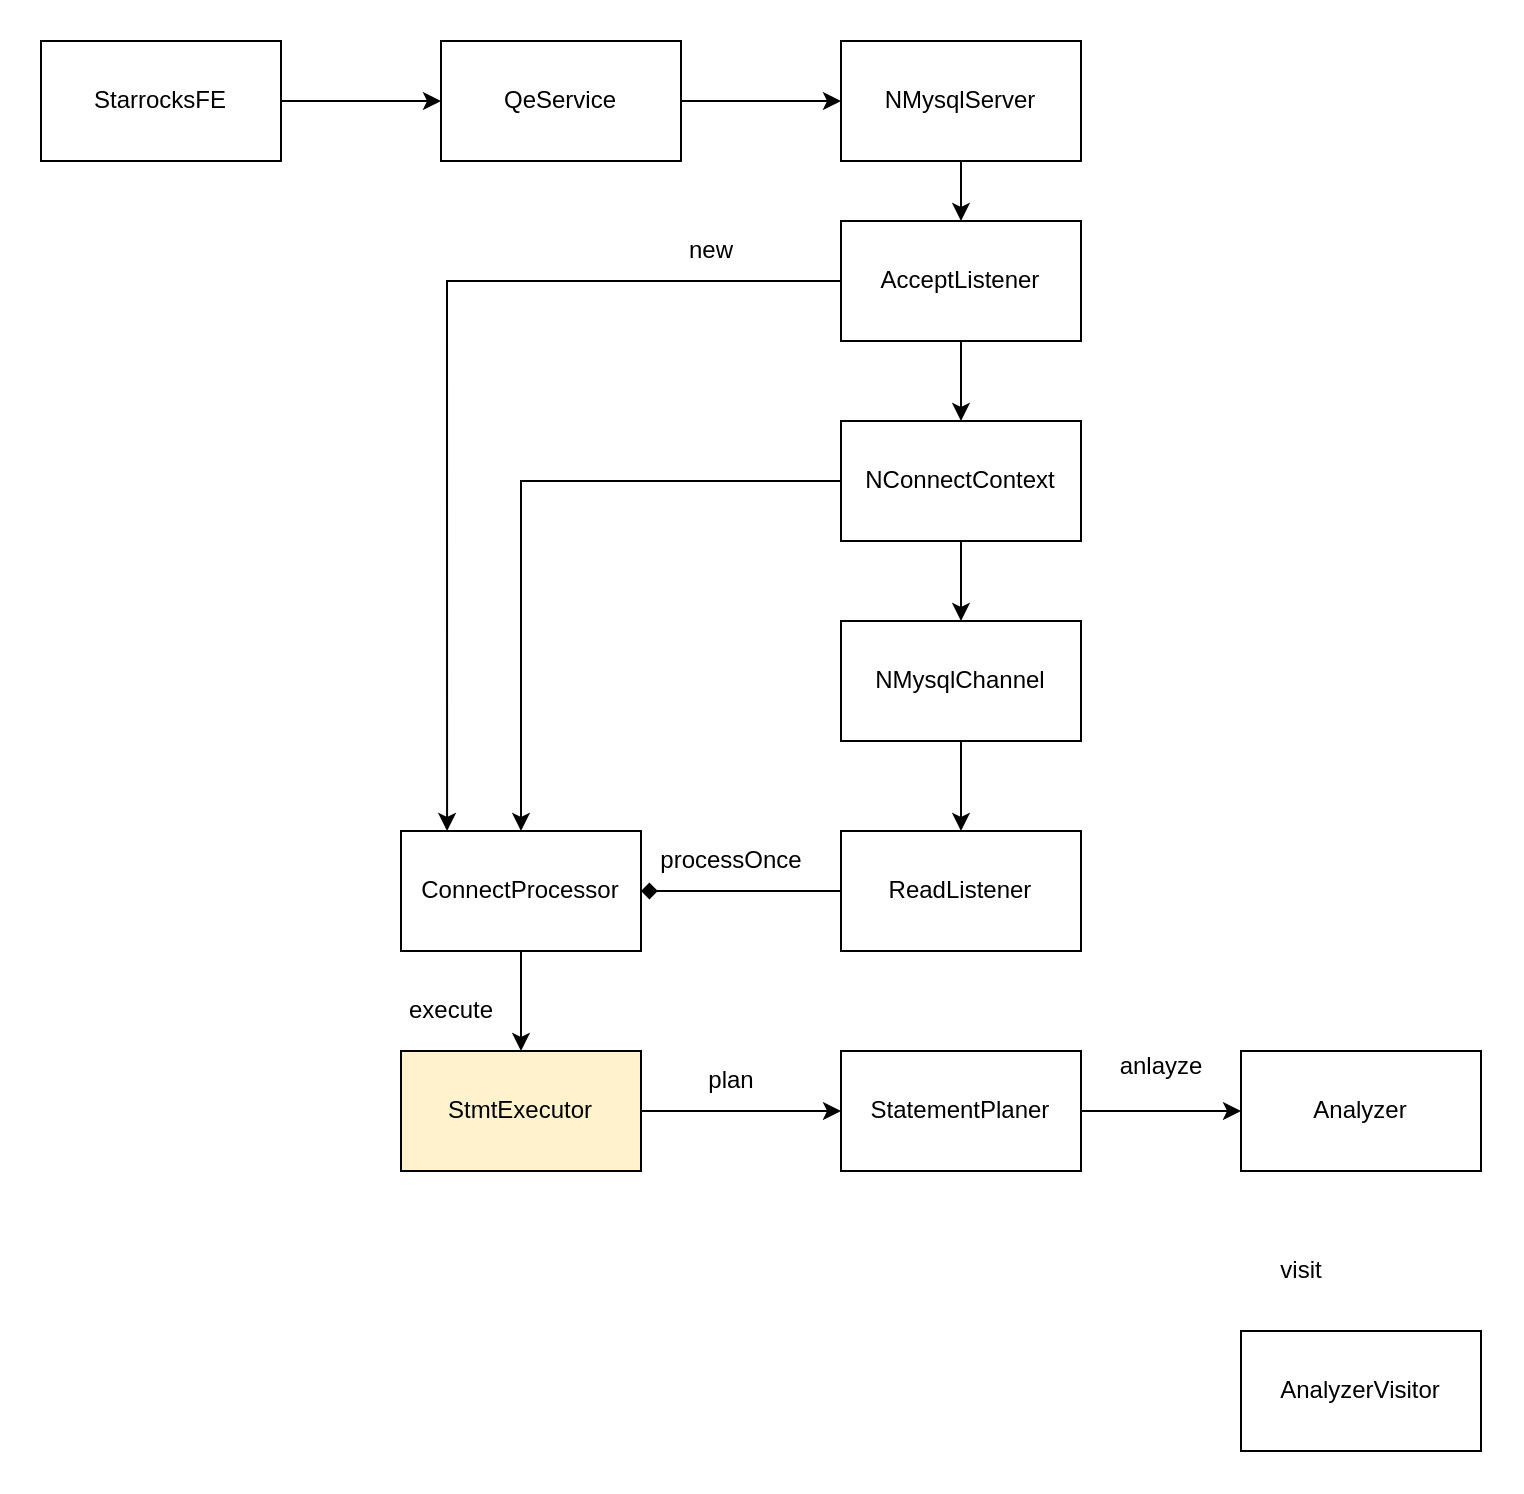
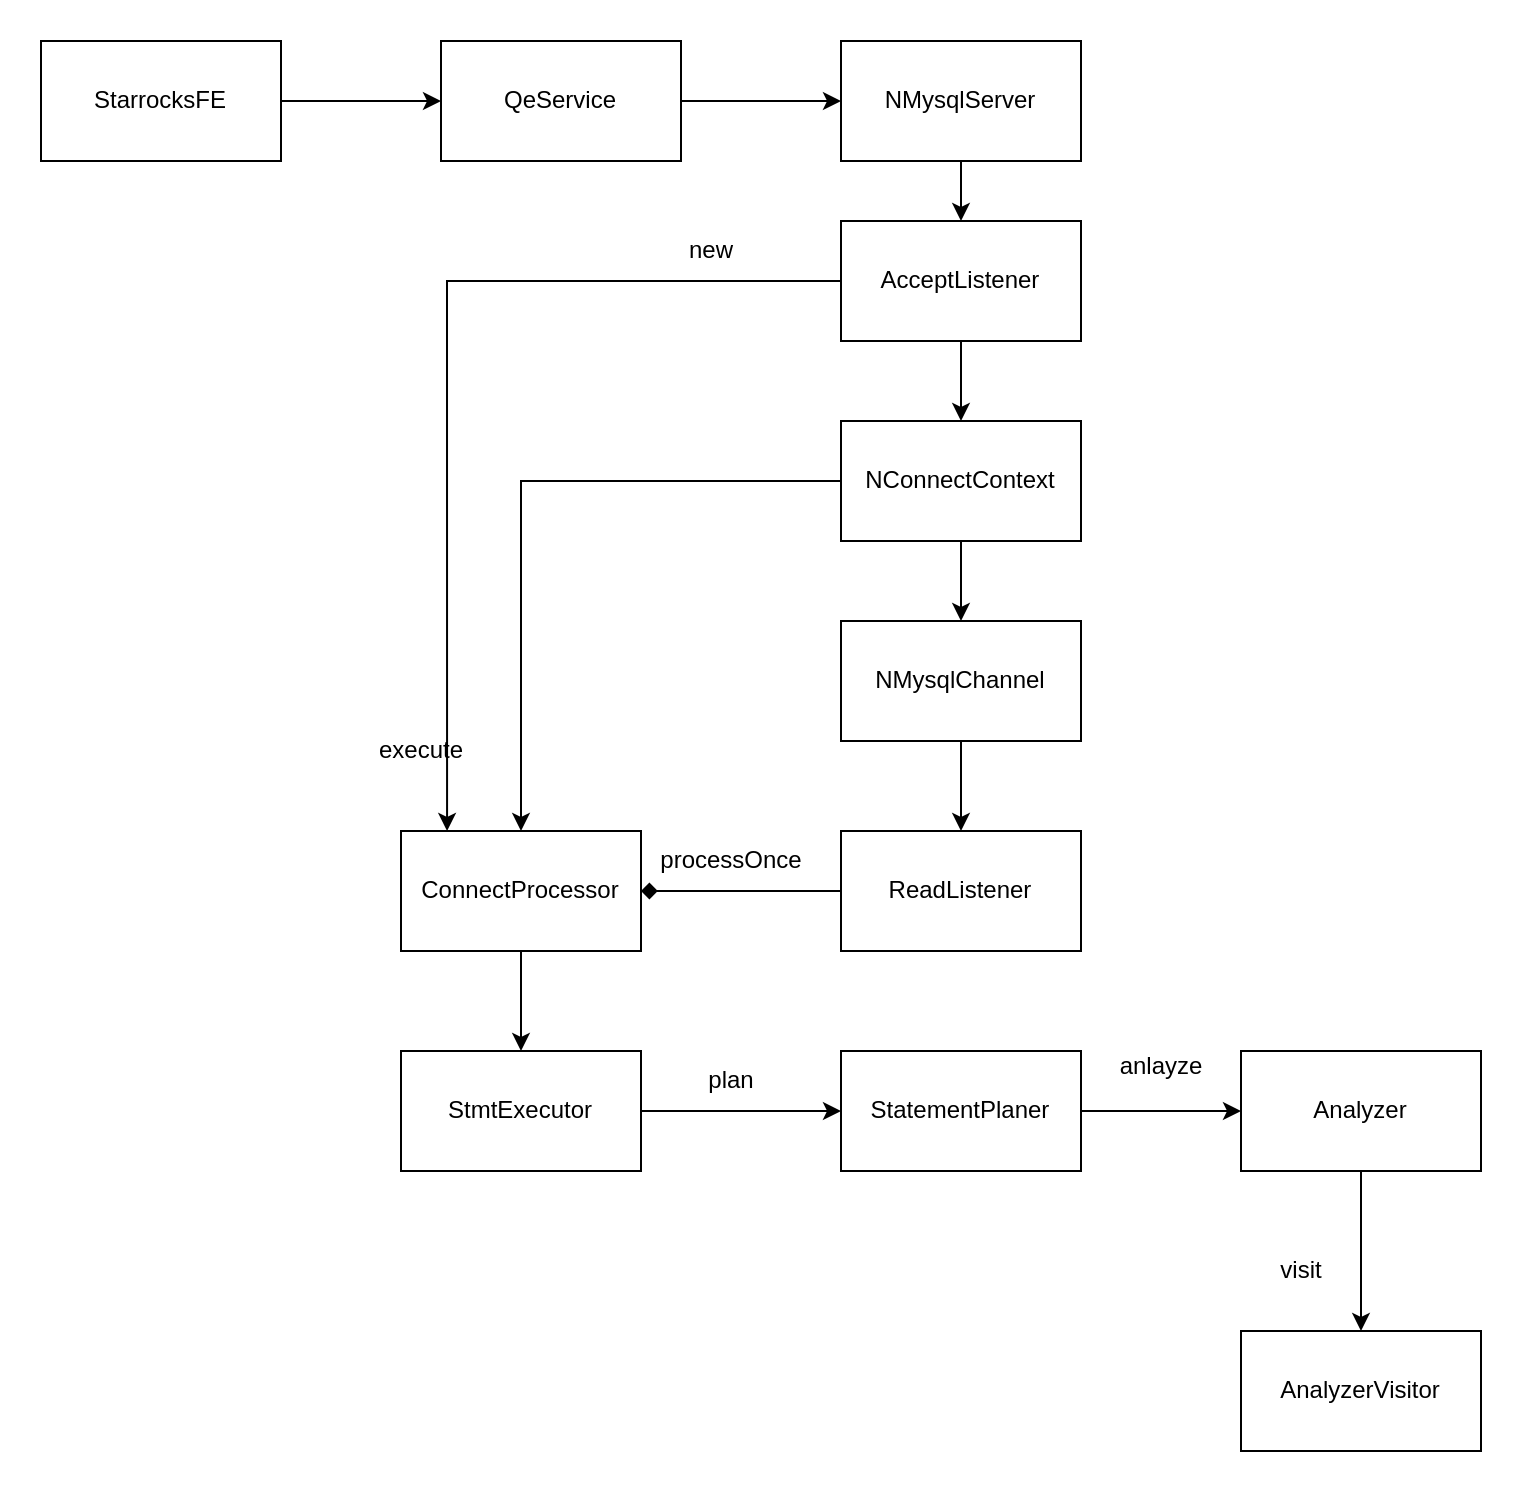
node "execute": moved (451, 1011) -> (421, 751)
node "StmtExecutor": fillcolor #fff2cc -> #ffffff
edge "Analyzer" -> "AnalyzerVisitor": added
